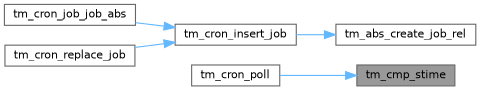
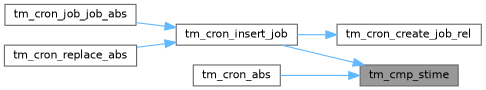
node "tm_abs_create_job_rel": label "tm_abs_create_job_rel" -> "tm_cron_create_job_rel"
edge "tm_cron_insert_job" -> "tm_cmp_stime": added
node "tm_cron_replace_job": label "tm_cron_replace_job" -> "tm_cron_replace_abs"
node "tm_cron_poll": label "tm_cron_poll" -> "tm_cron_abs"
